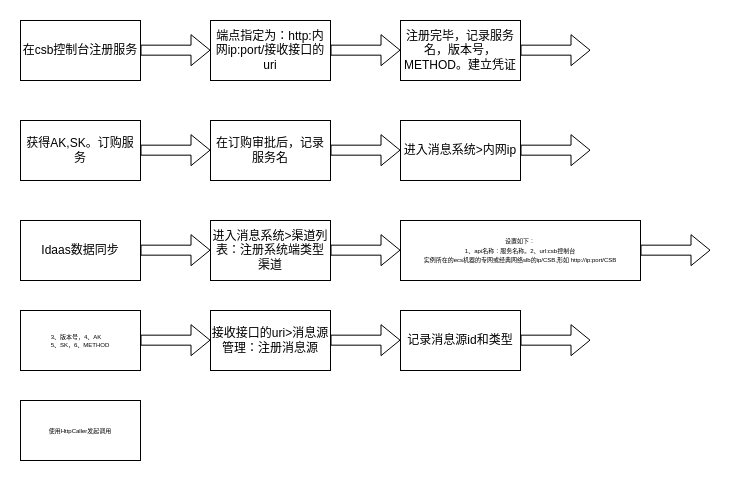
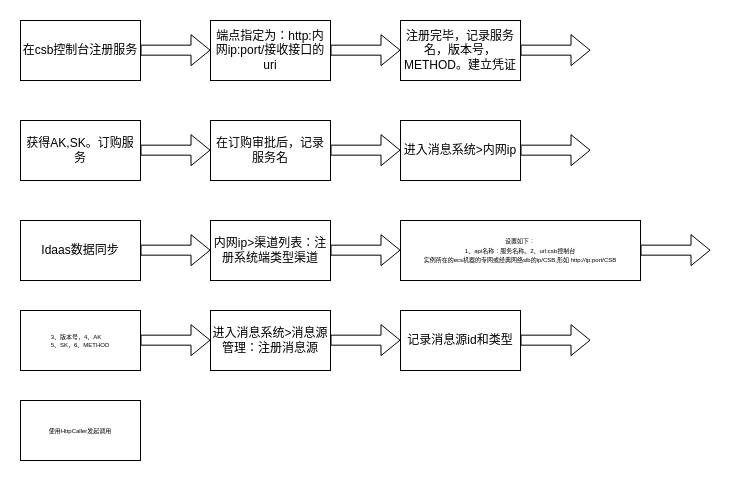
node "进入消息系统>渠道列表：注册系统端类型渠道": label "进入消息系统>渠道列表：注册系统端类型渠道" -> "内网ip>渠道列表：注册系统端类型渠道"
node "接收接口的uri>消息源管理：注册消息源": label "接收接口的uri>消息源管理：注册消息源" -> "进入消息系统>消息源管理：注册消息源"
